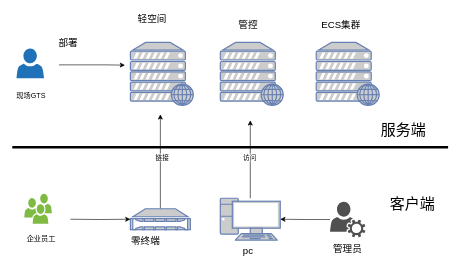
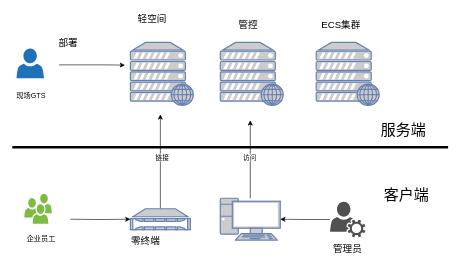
node "客户端": moved (413, 203) -> (407, 194)
node "pc": removed
